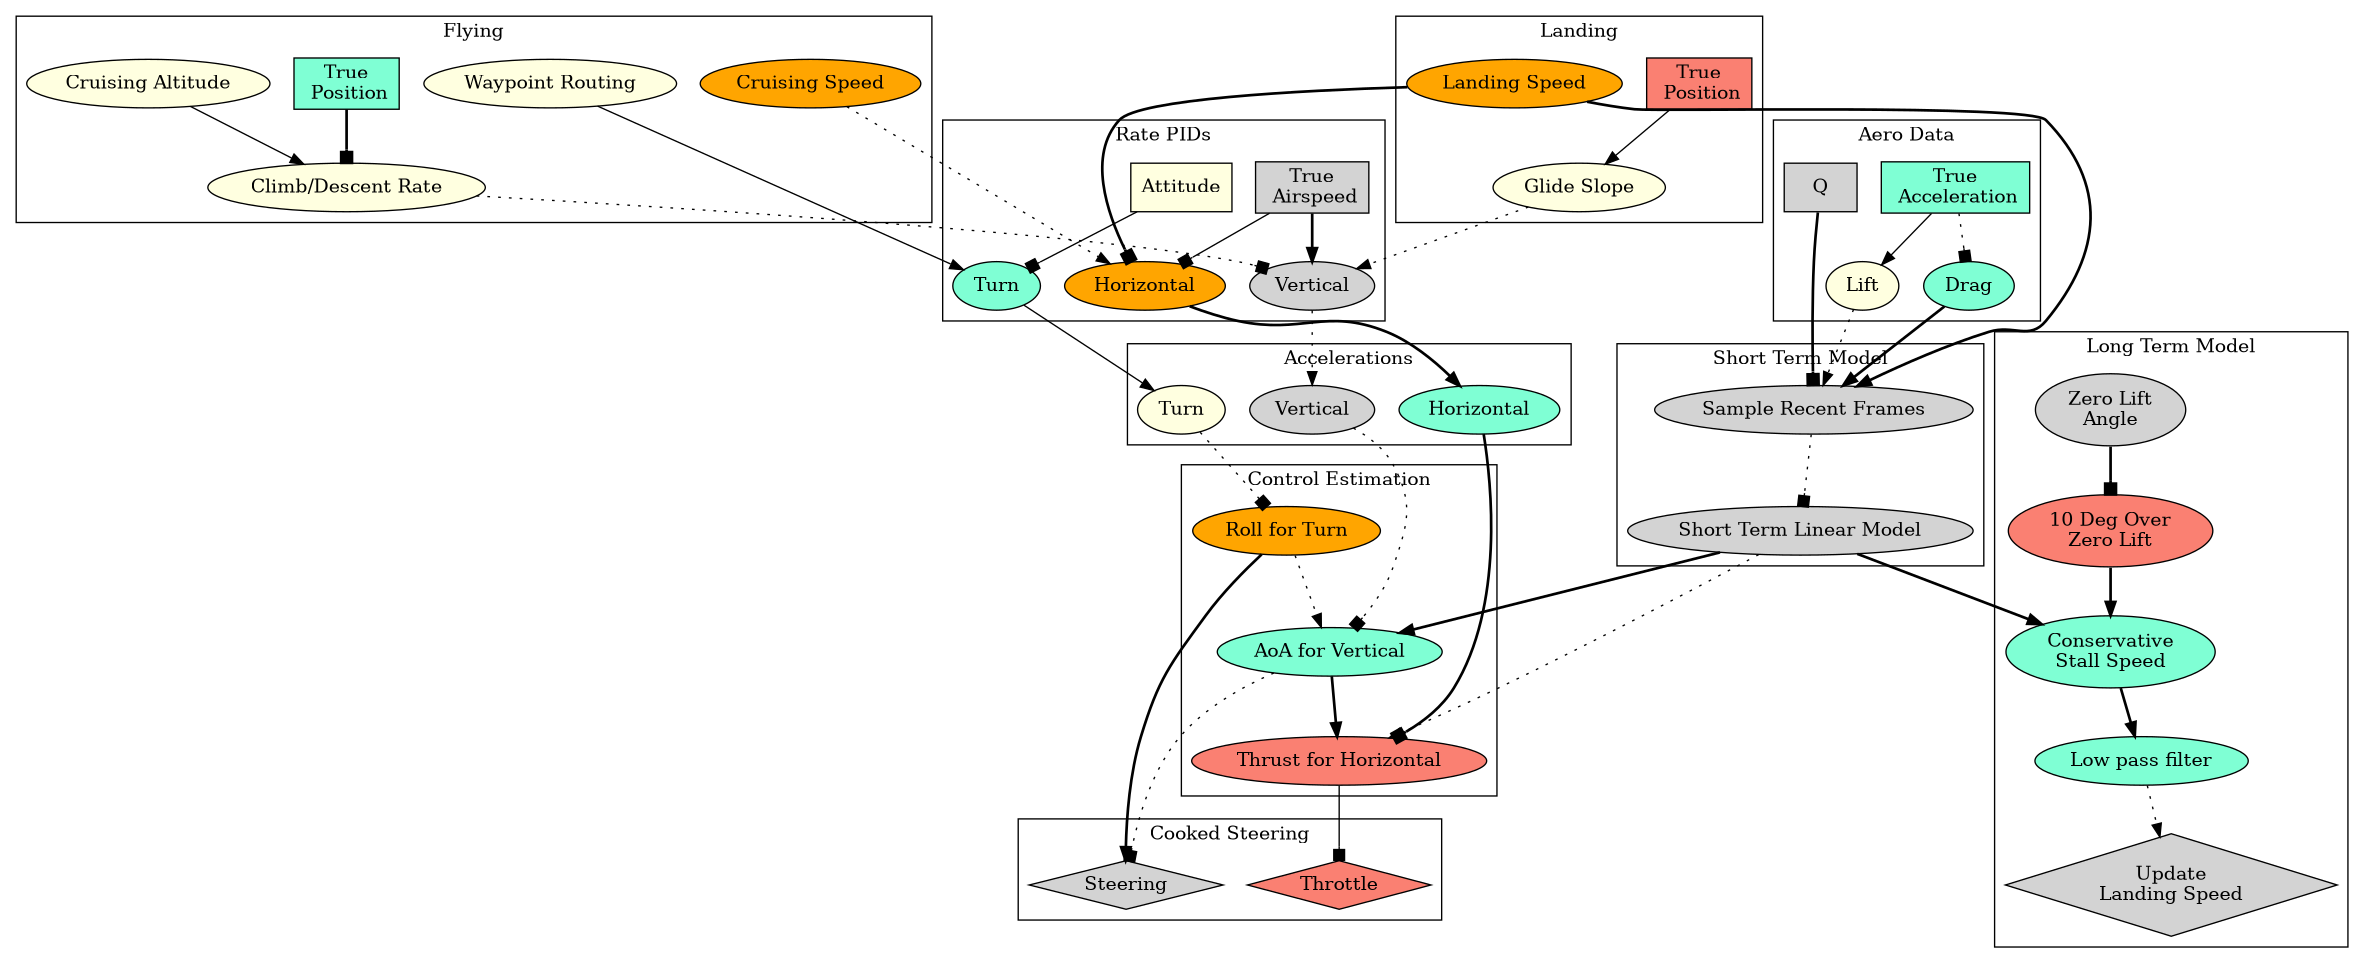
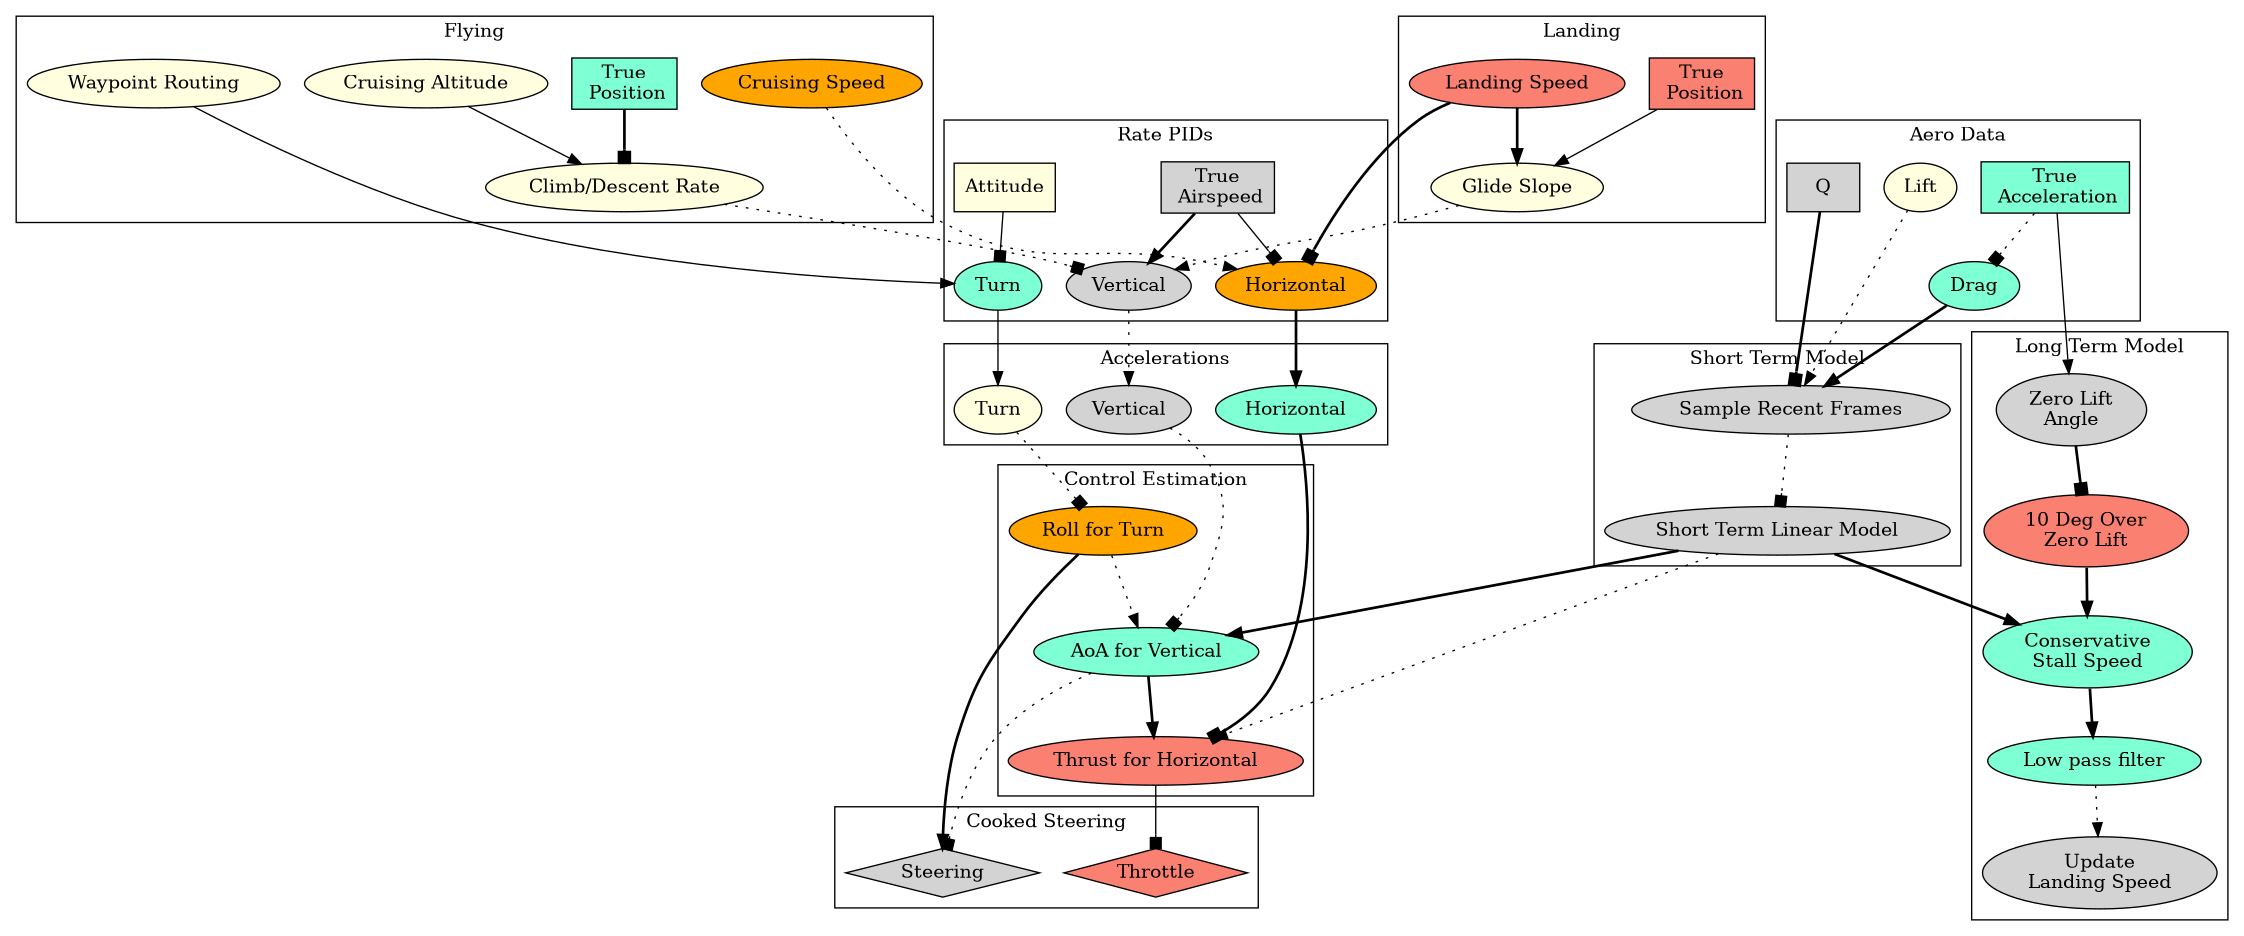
node "Landing Speed": fillcolor orange -> salmon
edge "Landing Speed" -> "Sample Recent Frames": now "Landing Speed" -> "Glide Slope"
edge "True Acceleration" -> "Lift": now "True Acceleration" -> "Zero Lift Angle"
node "Update Landing Speed": shape diamond -> ellipse
